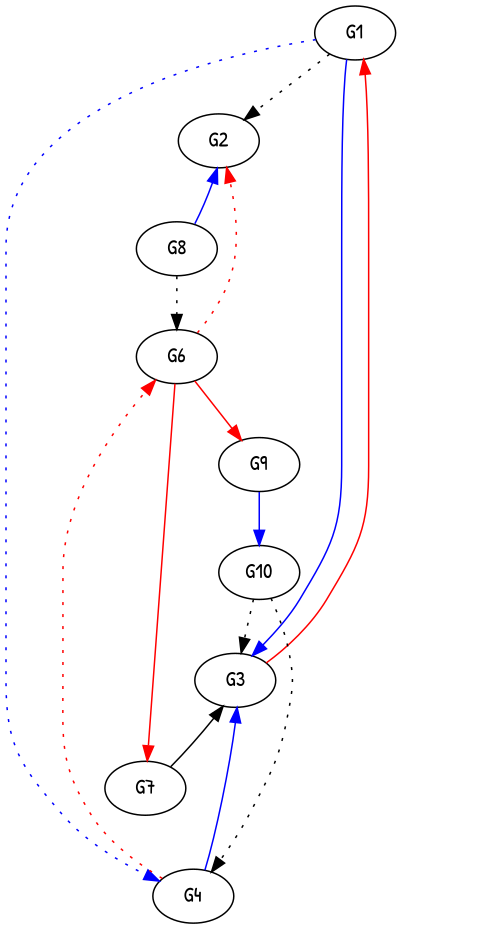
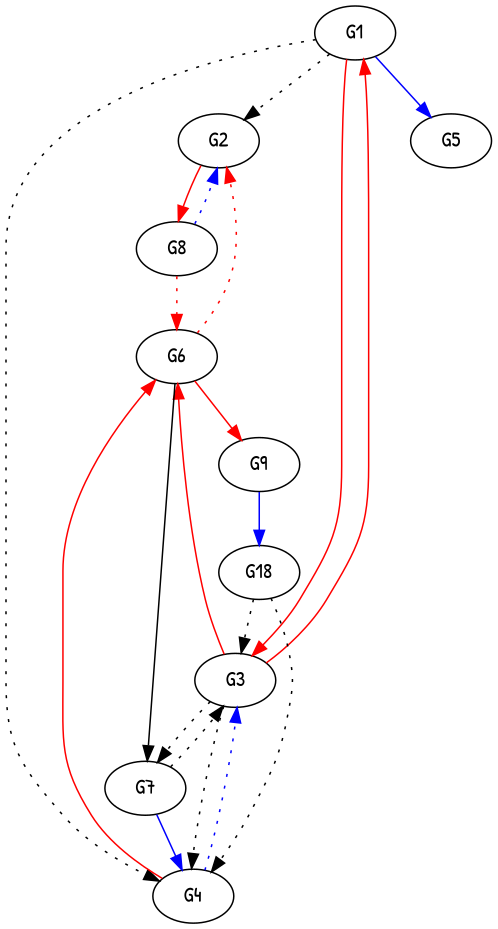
node "G5": added
edge "G2" -> "G8": added
edge "G8" -> "G2": style solid -> dotted
edge "G8" -> "G6": color black -> red
edge "G1" -> "G3": color blue -> red
edge "G1" -> "G4": color blue -> black
edge "G3" -> "G6": added
edge "G6" -> "G7": color red -> black
node "G10": label "G10" -> "G18"
edge "G4" -> "G6": style dotted -> solid
edge "G3" -> "G7": added
edge "G7" -> "G3": style solid -> dotted
edge "G3" -> "G4": added
edge "G4" -> "G3": style solid -> dotted
edge "G7" -> "G4": added
